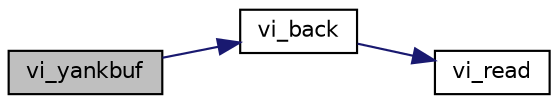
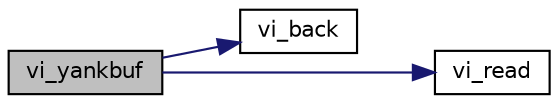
edge "vi_back" -> "vi_read": now "vi_yankbuf" -> "vi_read"
